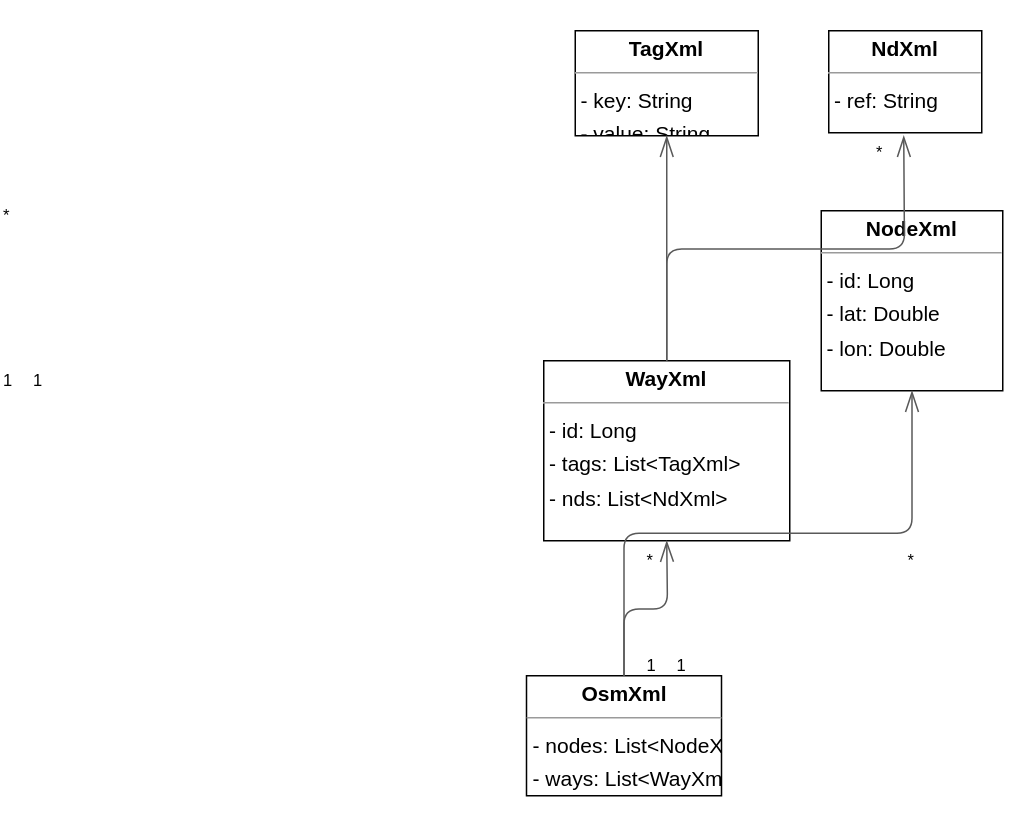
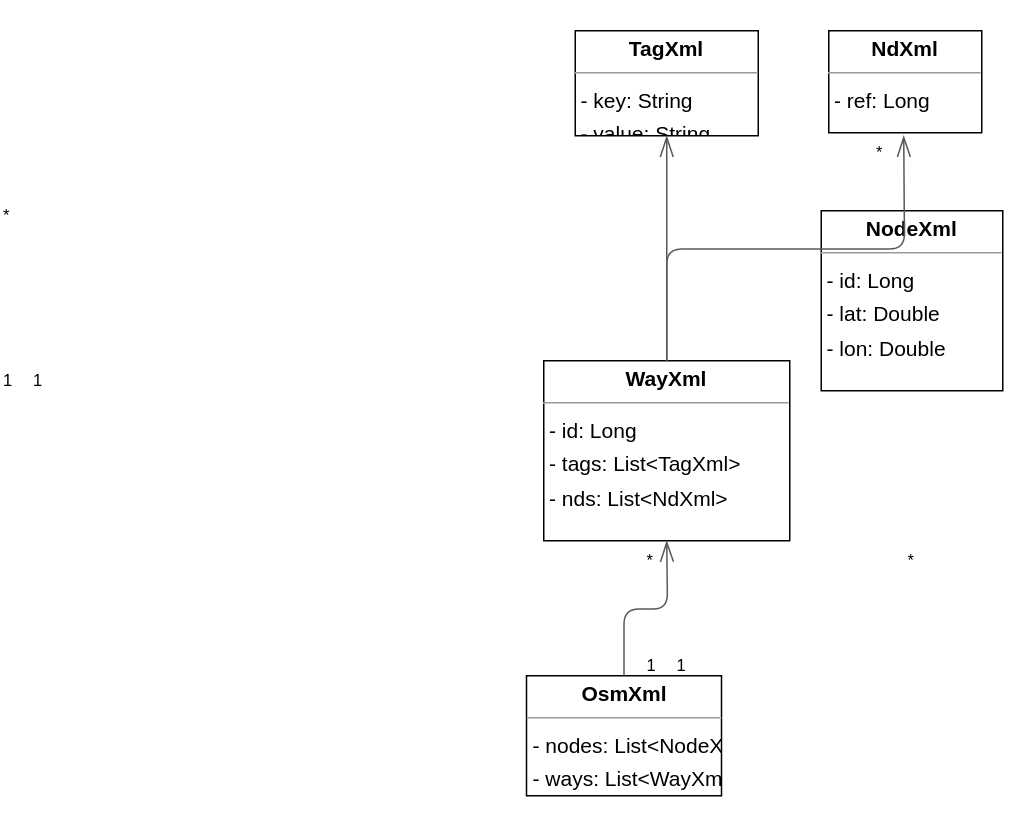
node "NdXml - ref: String": label "NdXml - ref: String" -> "NdXml - ref: Long"
edge "NodeXml - id: Long - lat: Double - lon: Double" -- "OsmXml - nodes: List<NodeXml> - ways: List<WayXml>": removed, labels "*", "1"
